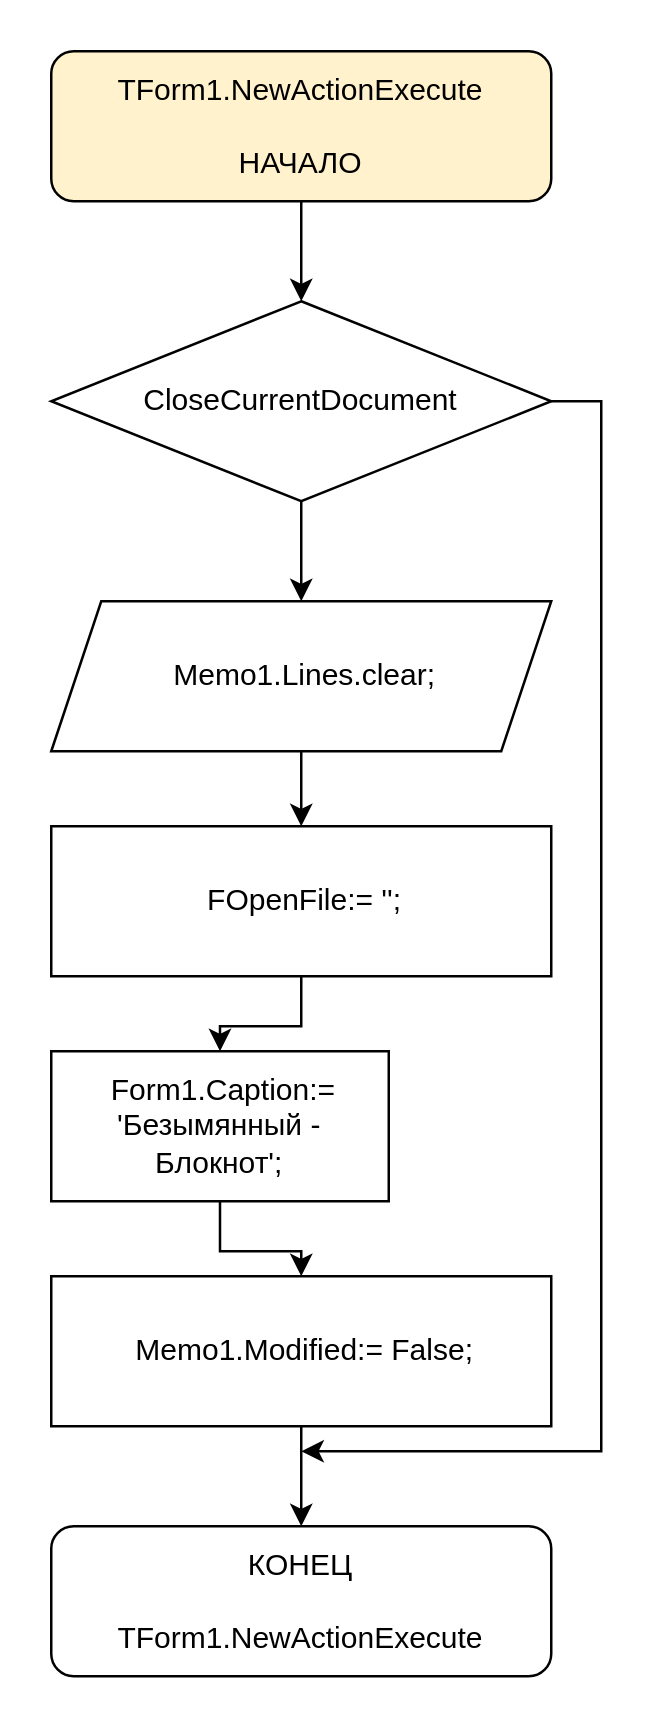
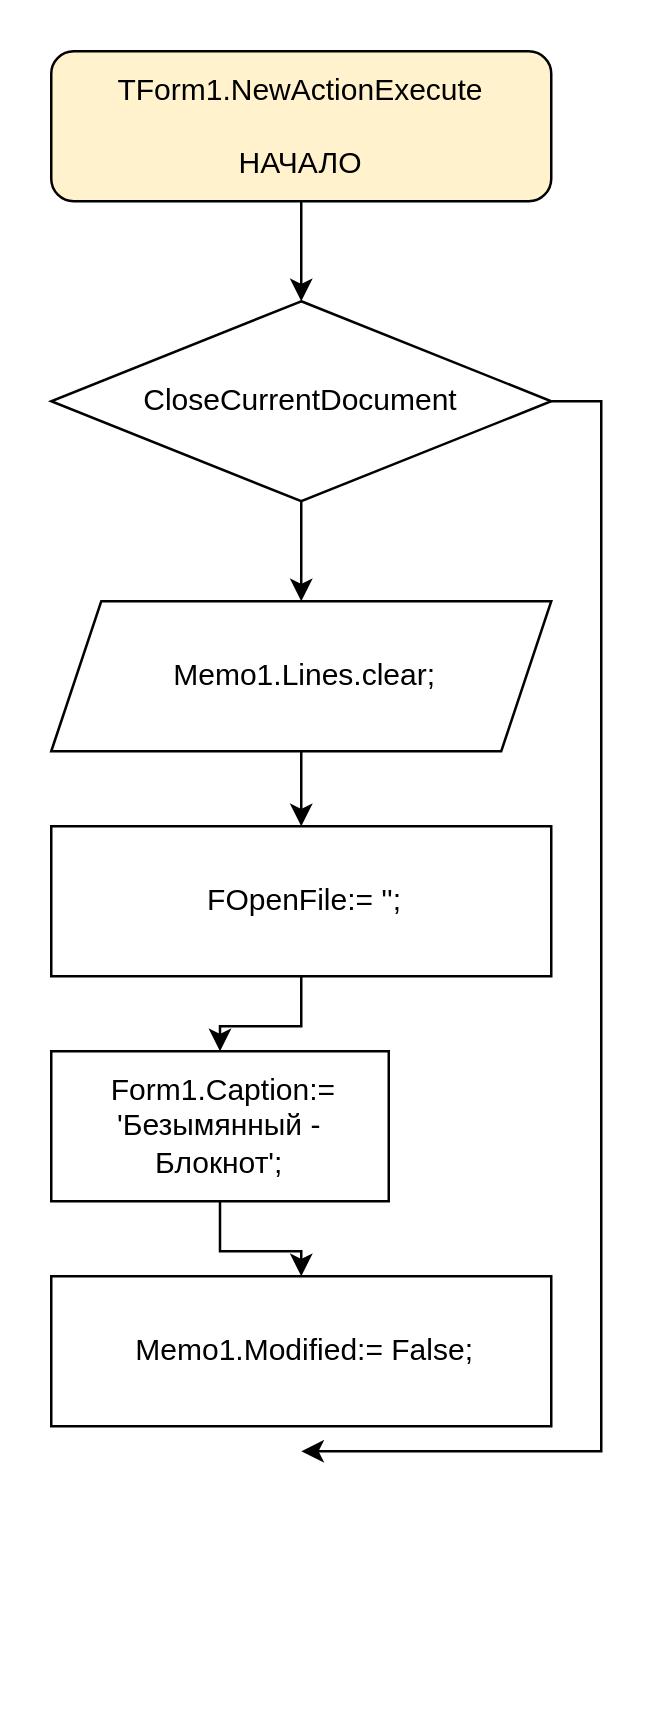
edge "Memo1.Modified:= False;" -> "КОНЕЦ TForm1.NewActionExecute": removed
node "КОНЕЦ TForm1.NewActionExecute": removed
